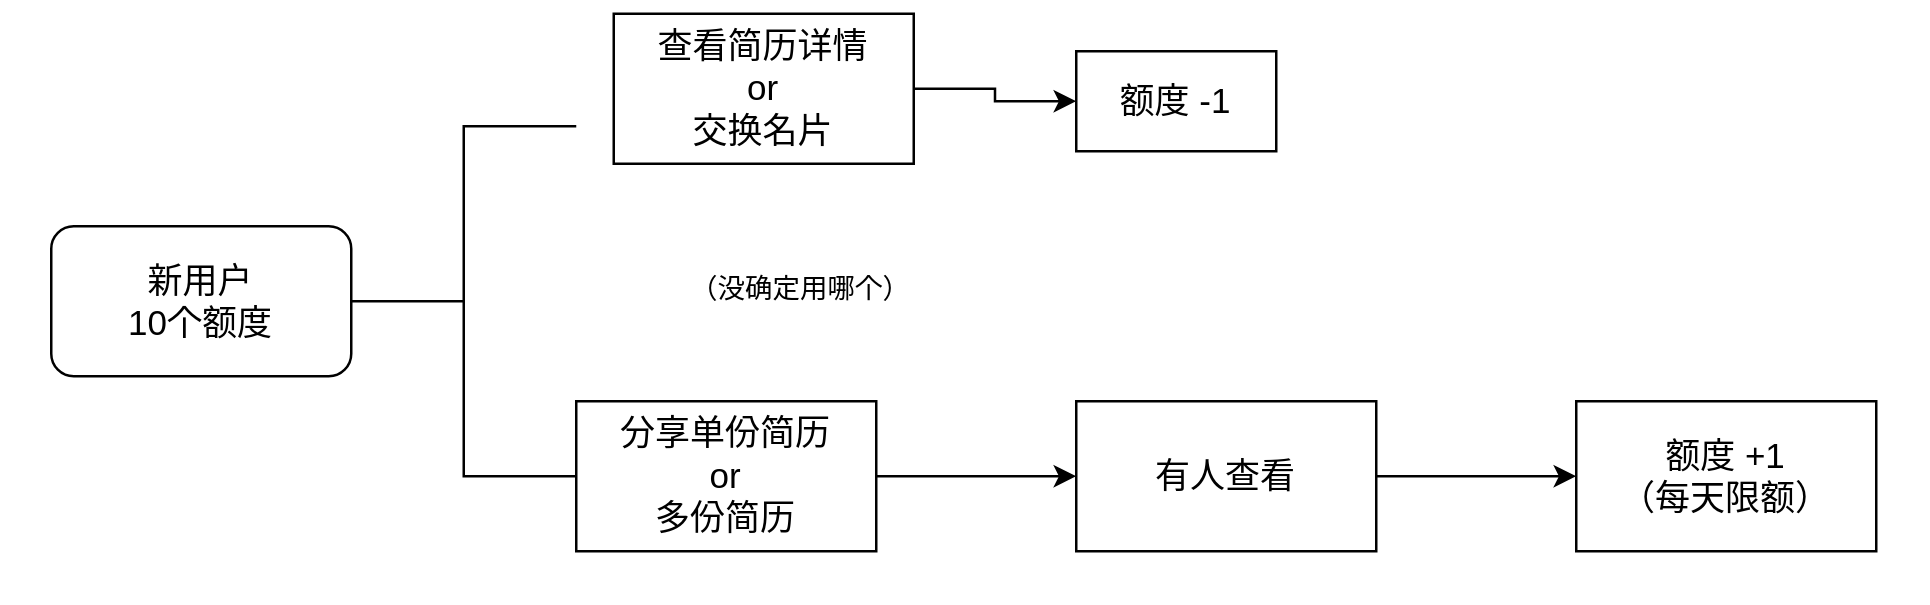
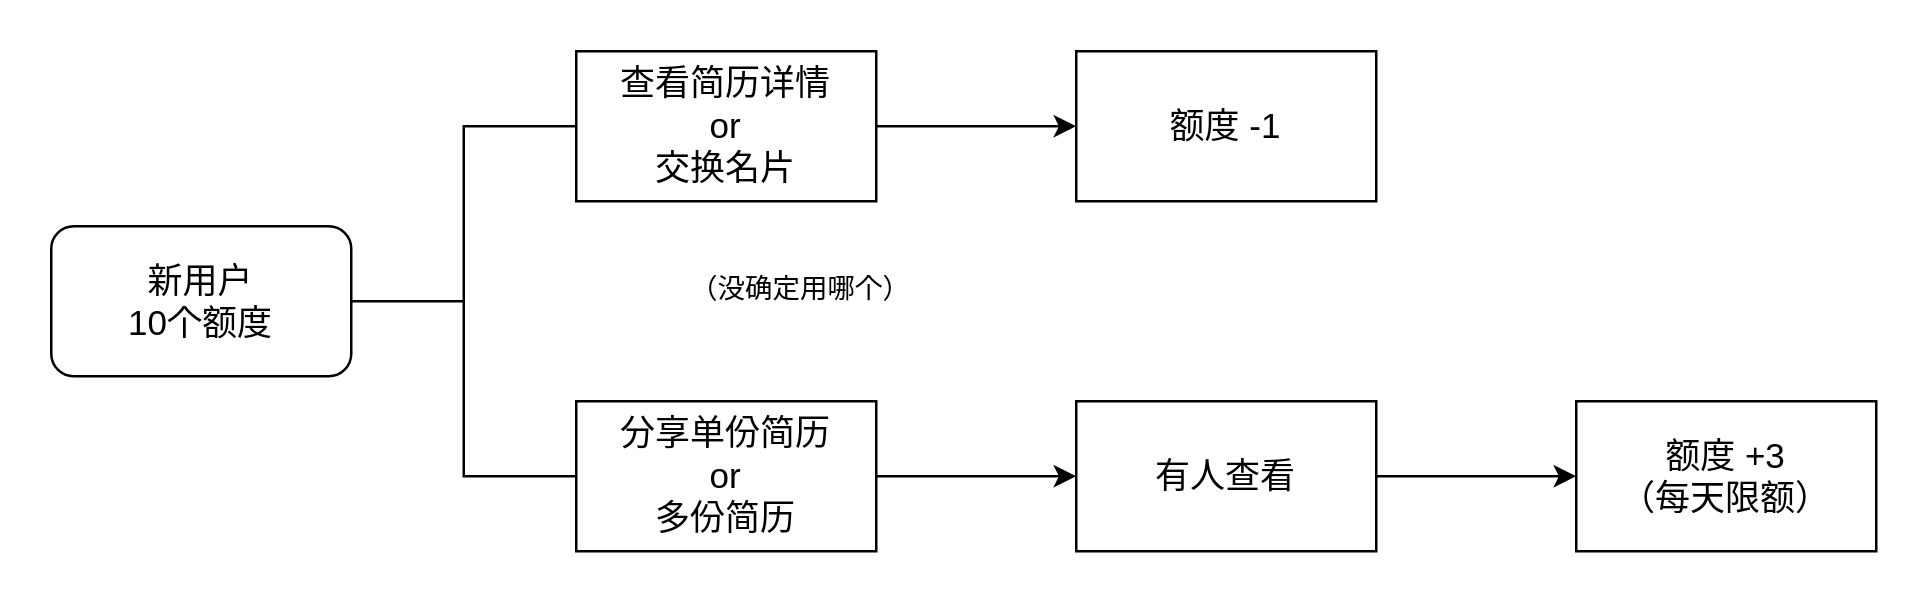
node "查看简历详情 or 交换名片": moved (764, 89) -> (726, 126)
node "额度 -1": size 200x100 -> 300x150
node "额度 +1 （每天限额）": label "额度 +1 （每天限额）" -> "额度 +3 （每天限额）"
